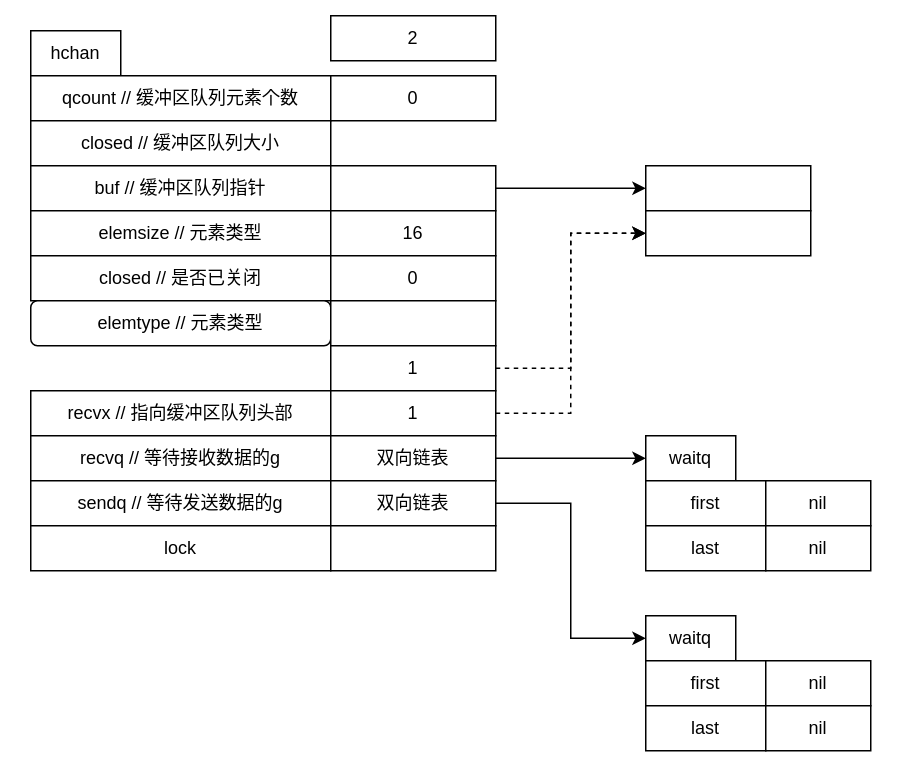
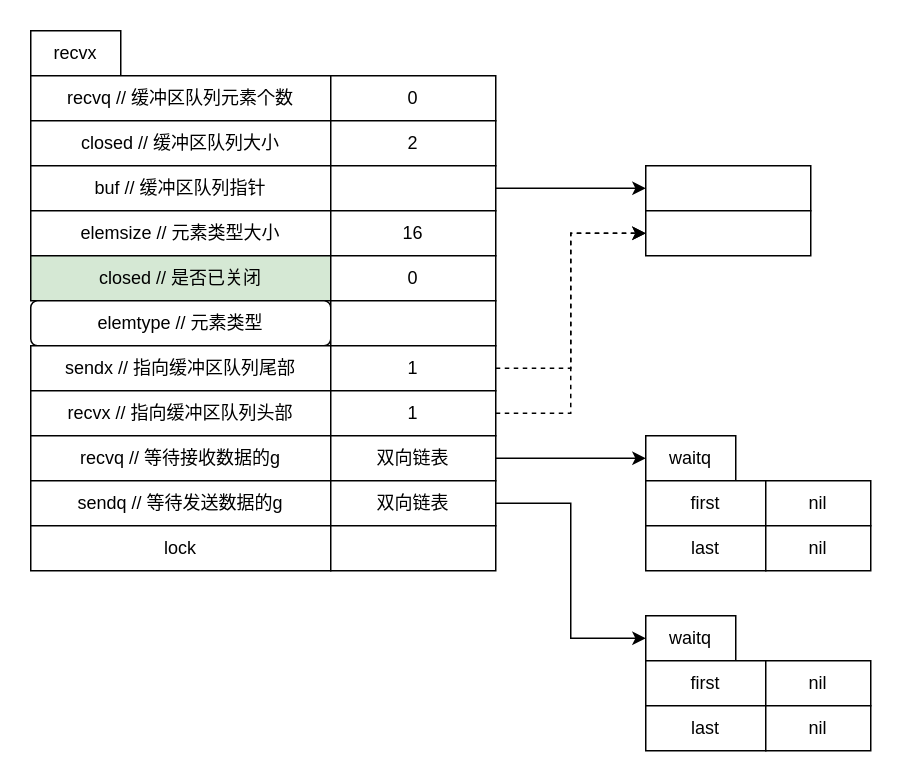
node "2": moved (413, 38) -> (413, 143)
node "hchan": label "hchan" -> "recvx"
node "qcount // 缓冲区队列元素个数": label "qcount // 缓冲区队列元素个数" -> "recvq // 缓冲区队列元素个数"
node "elemsize // 元素类型": label "elemsize // 元素类型" -> "elemsize // 元素类型大小"
node "closed // 是否已关闭": fillcolor #ffffff -> #d5e8d4
node "sendx // 指向缓冲区队列尾部": added
